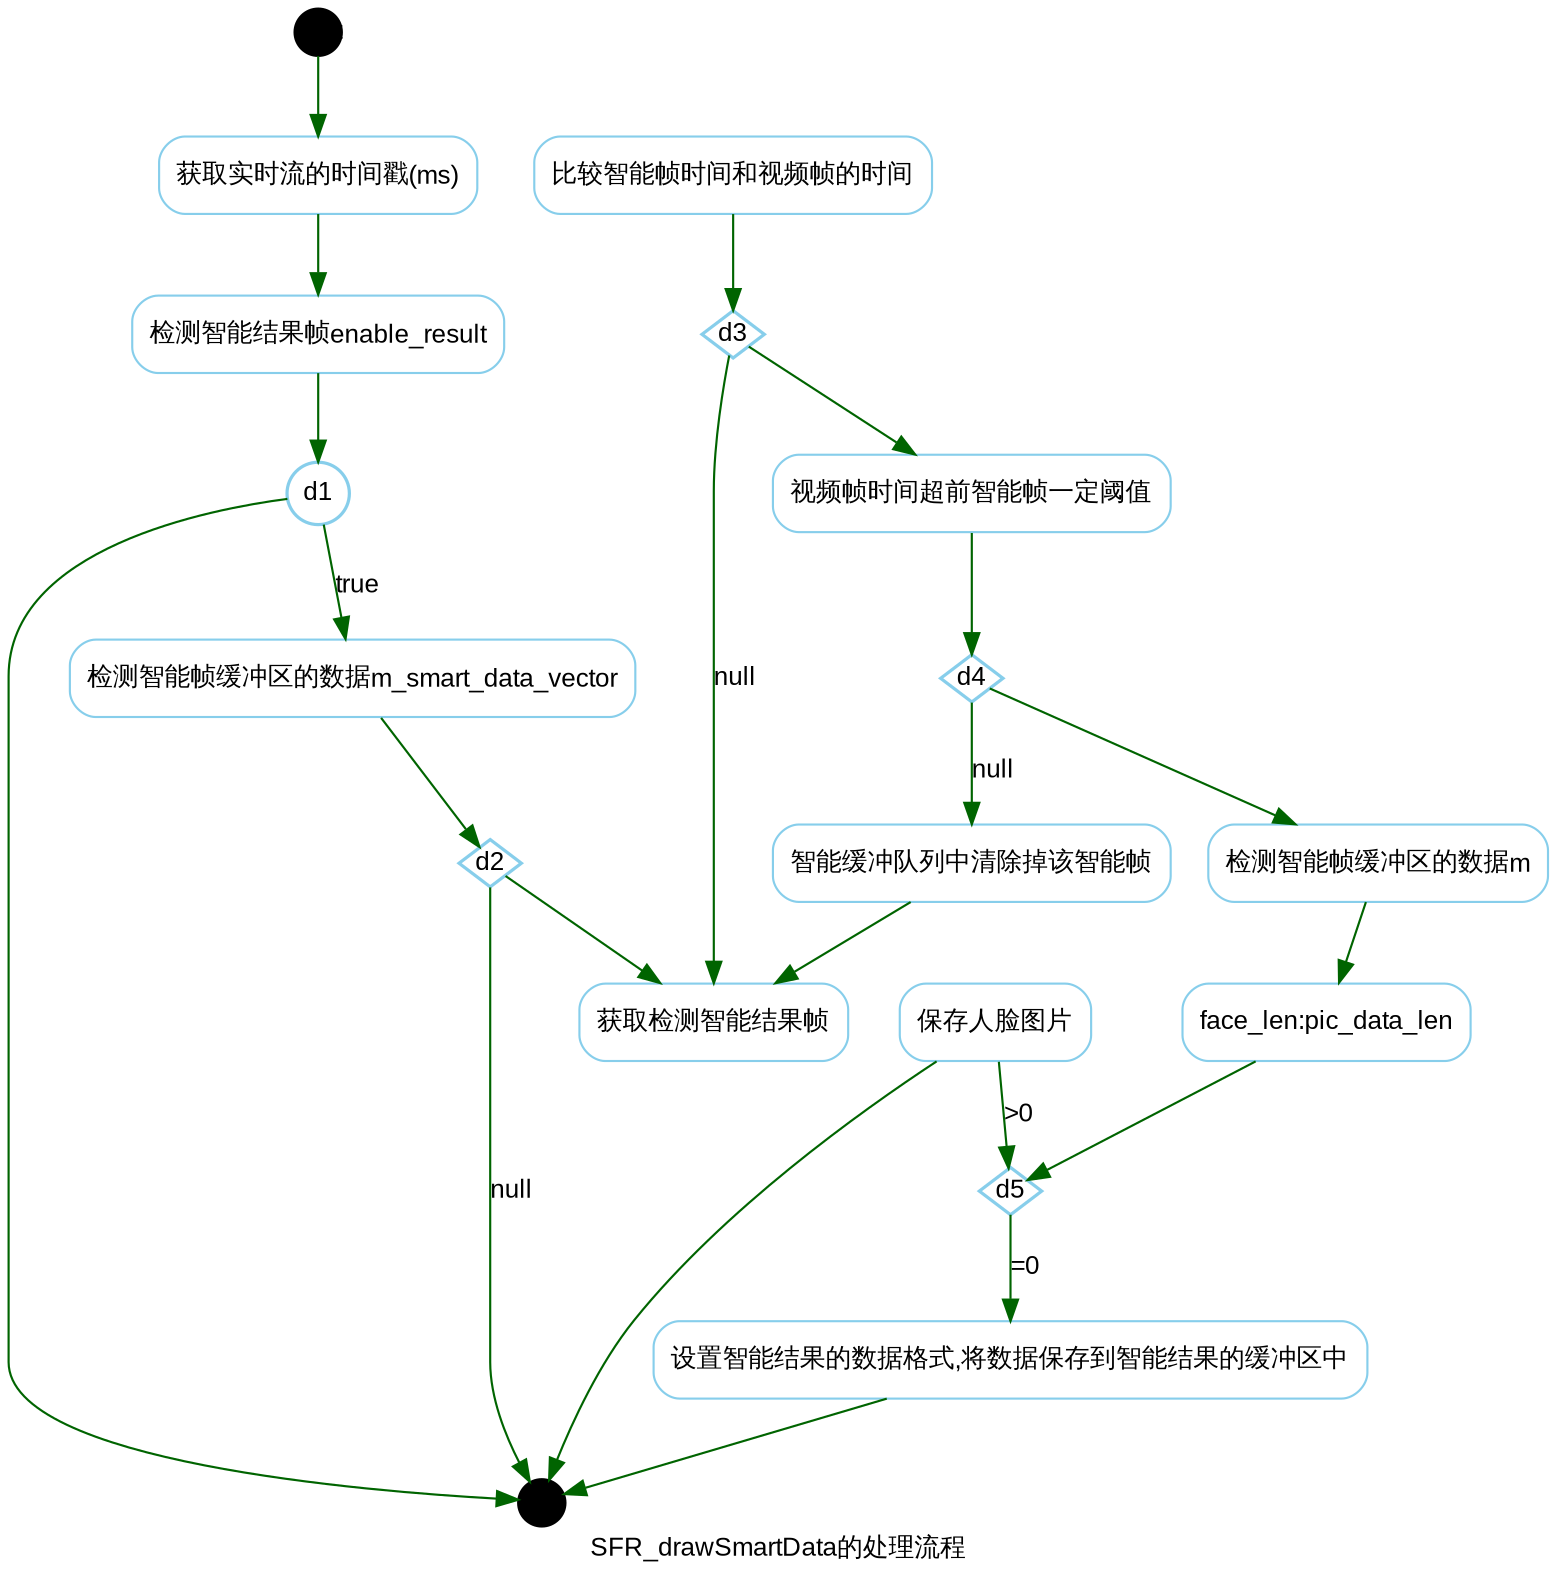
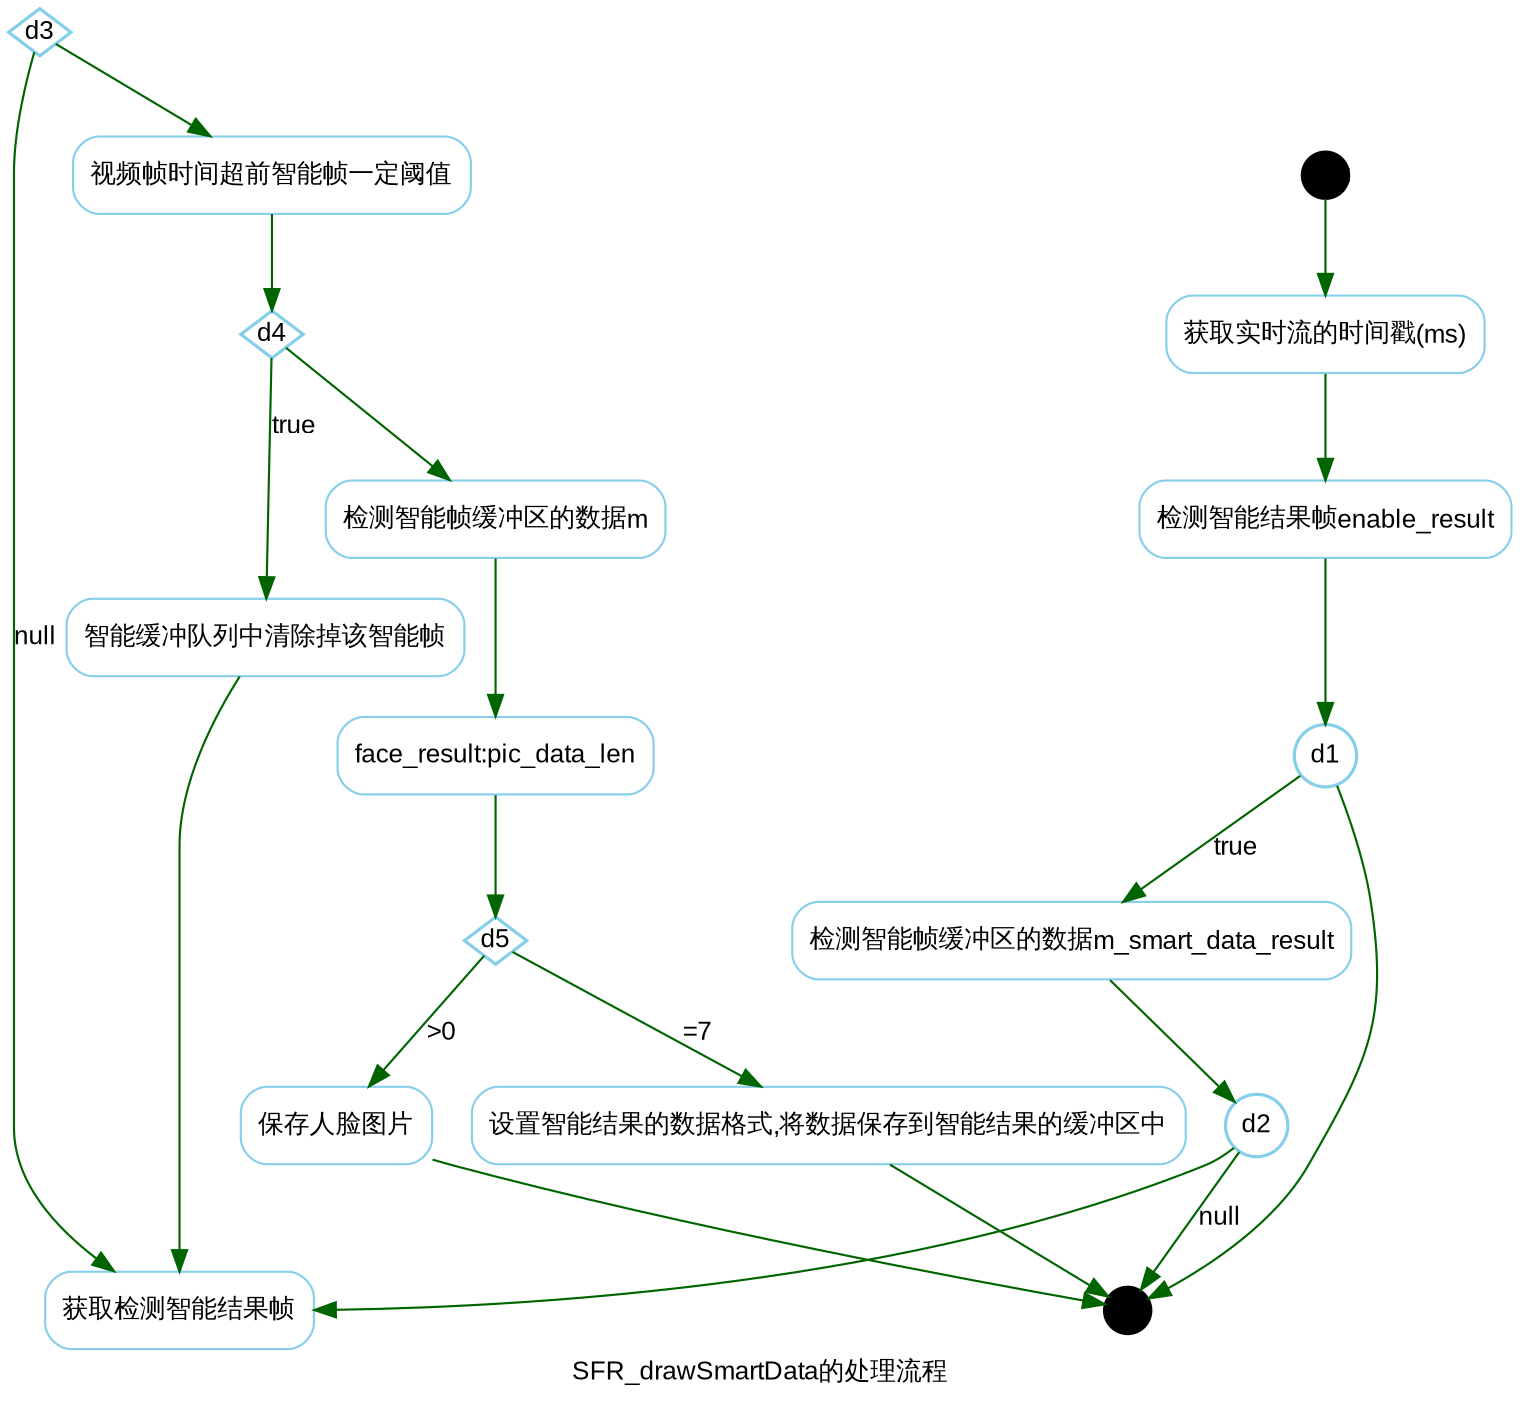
node "比较智能帧时间和视频帧的时间": removed
node "检测智能帧缓冲区的数据m_smart_data_vector": label "检测智能帧缓冲区的数据m_smart_data_vector" -> "检测智能帧缓冲区的数据m_smart_data_result"
edge "d4" -> "智能缓冲队列中清除掉该智能帧": label "null" -> "true"
node "d2": shape diamond -> circle
node "face_len:pic_data_len": label "face_len:pic_data_len" -> "face_result:pic_data_len"
edge "保存人脸图片" -> "d5": reversed
edge "d5" -> "设置智能结果的数据格式,将数据保存到智能结果的缓冲区中": label "=0" -> "=7"
